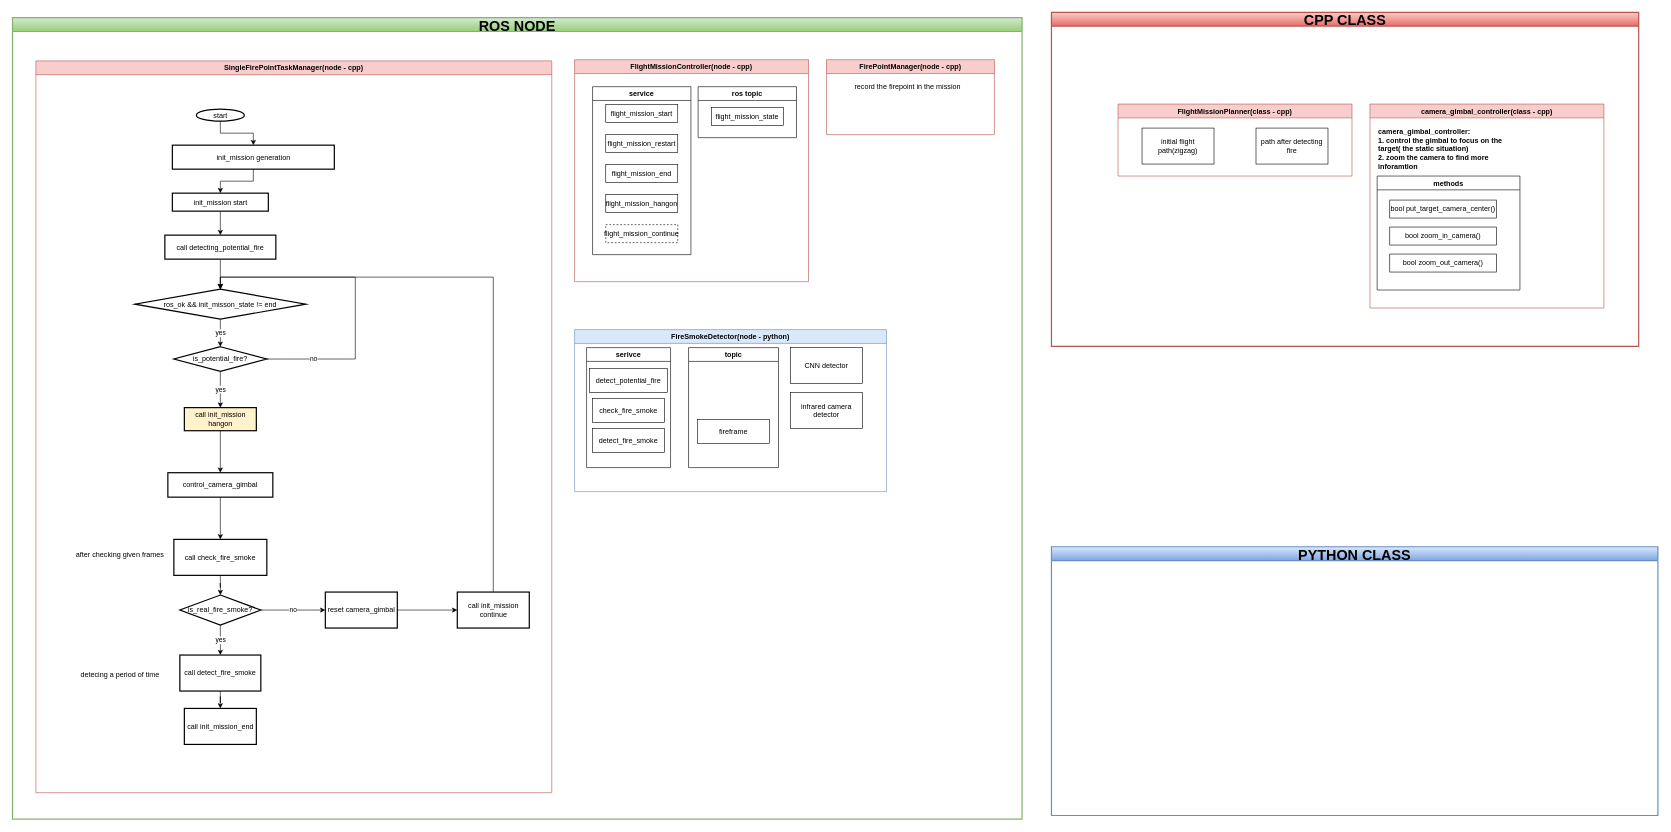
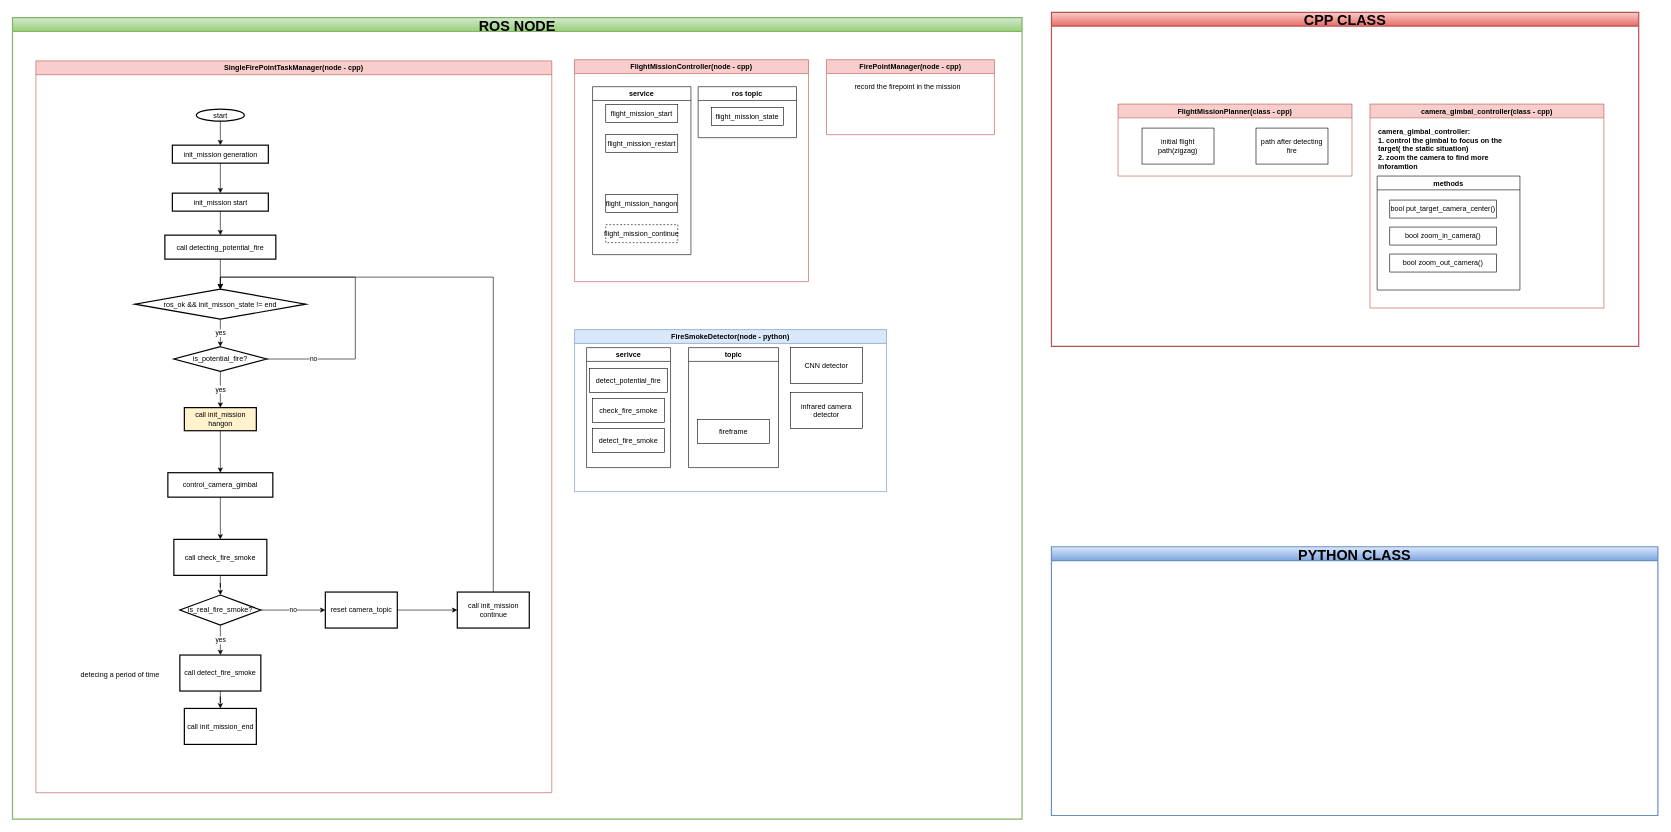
node "init_mission generation": size 162x24 -> 96x18
node "flight_mission_end": removed
node "after checking given frames": removed
node "reset camera_gimbal": label "reset camera_gimbal" -> "reset camera_topic"
